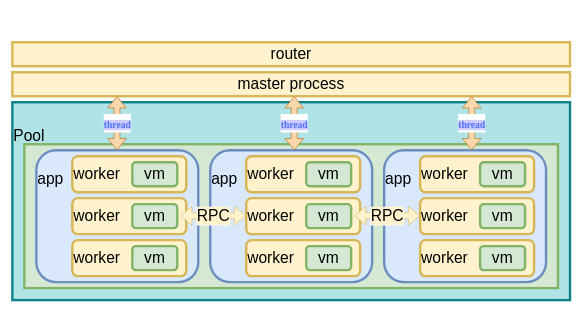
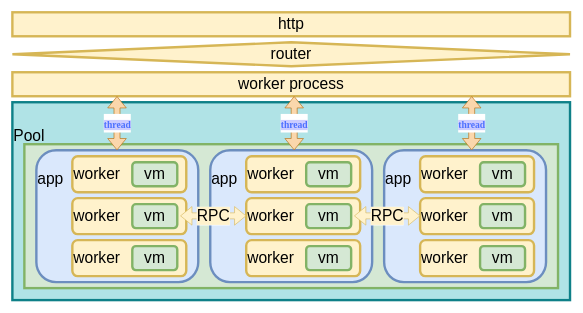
node "http": added
node "router": shape rectangle -> diamond
node "master process": label "master process" -> "worker process"
